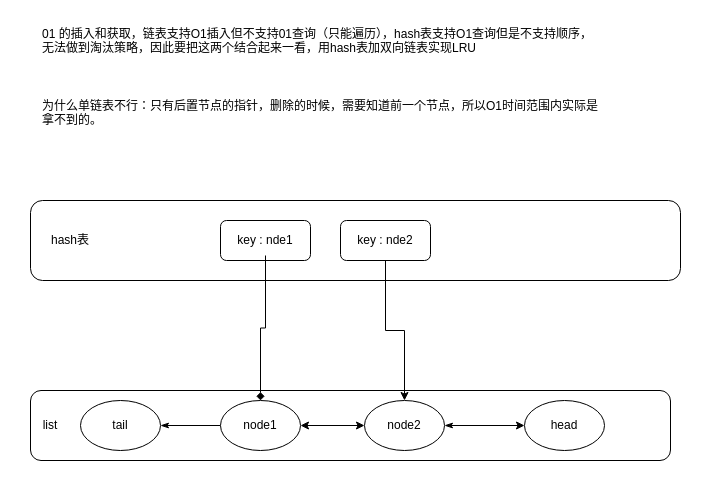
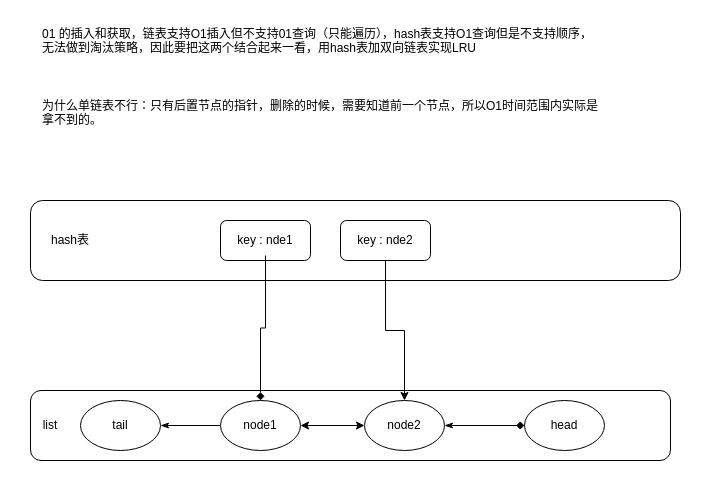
edge "node2" -- "head": arrowhead classic -> diamond
